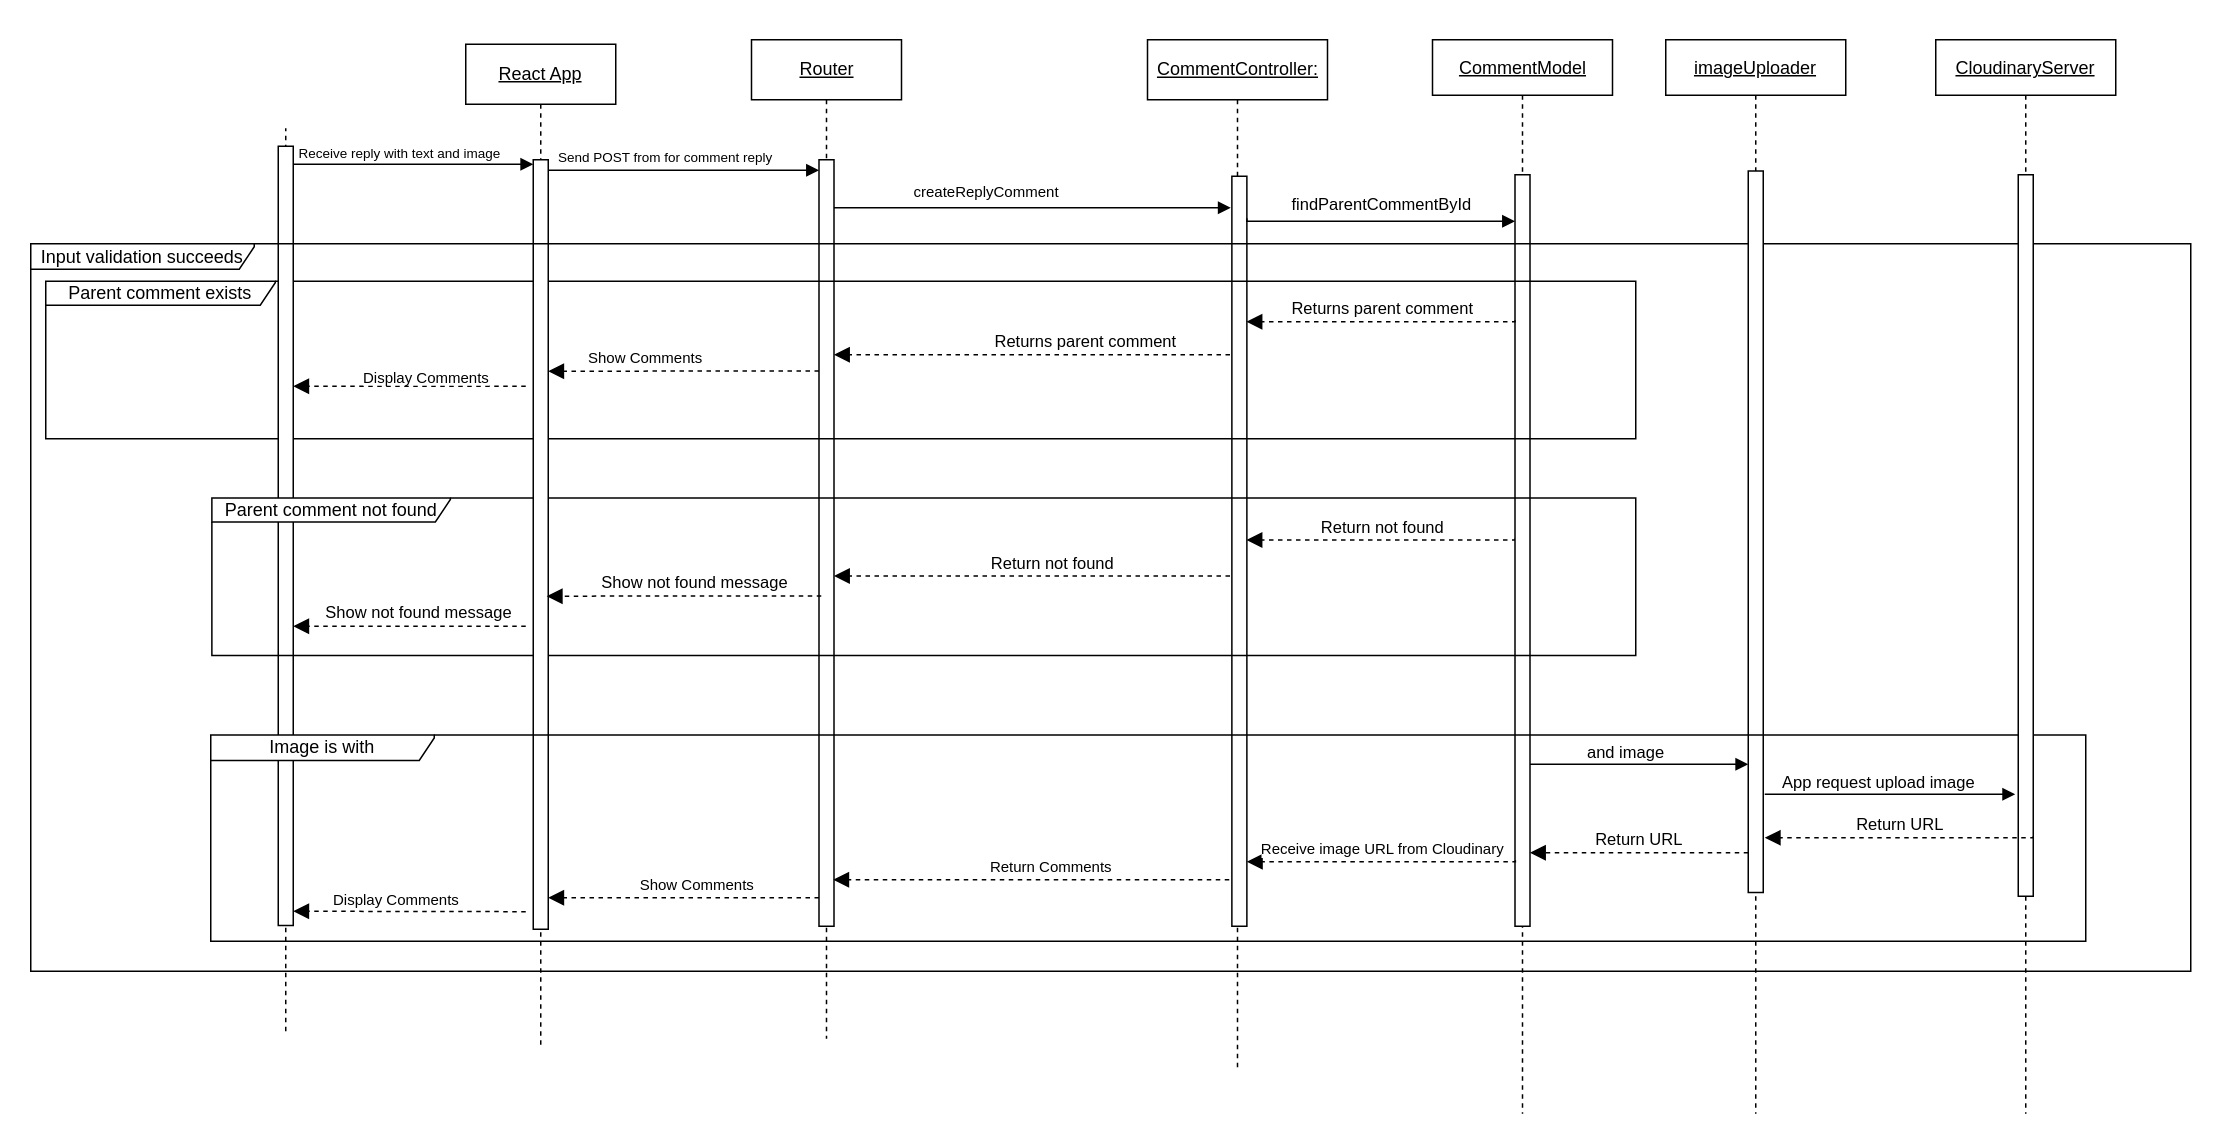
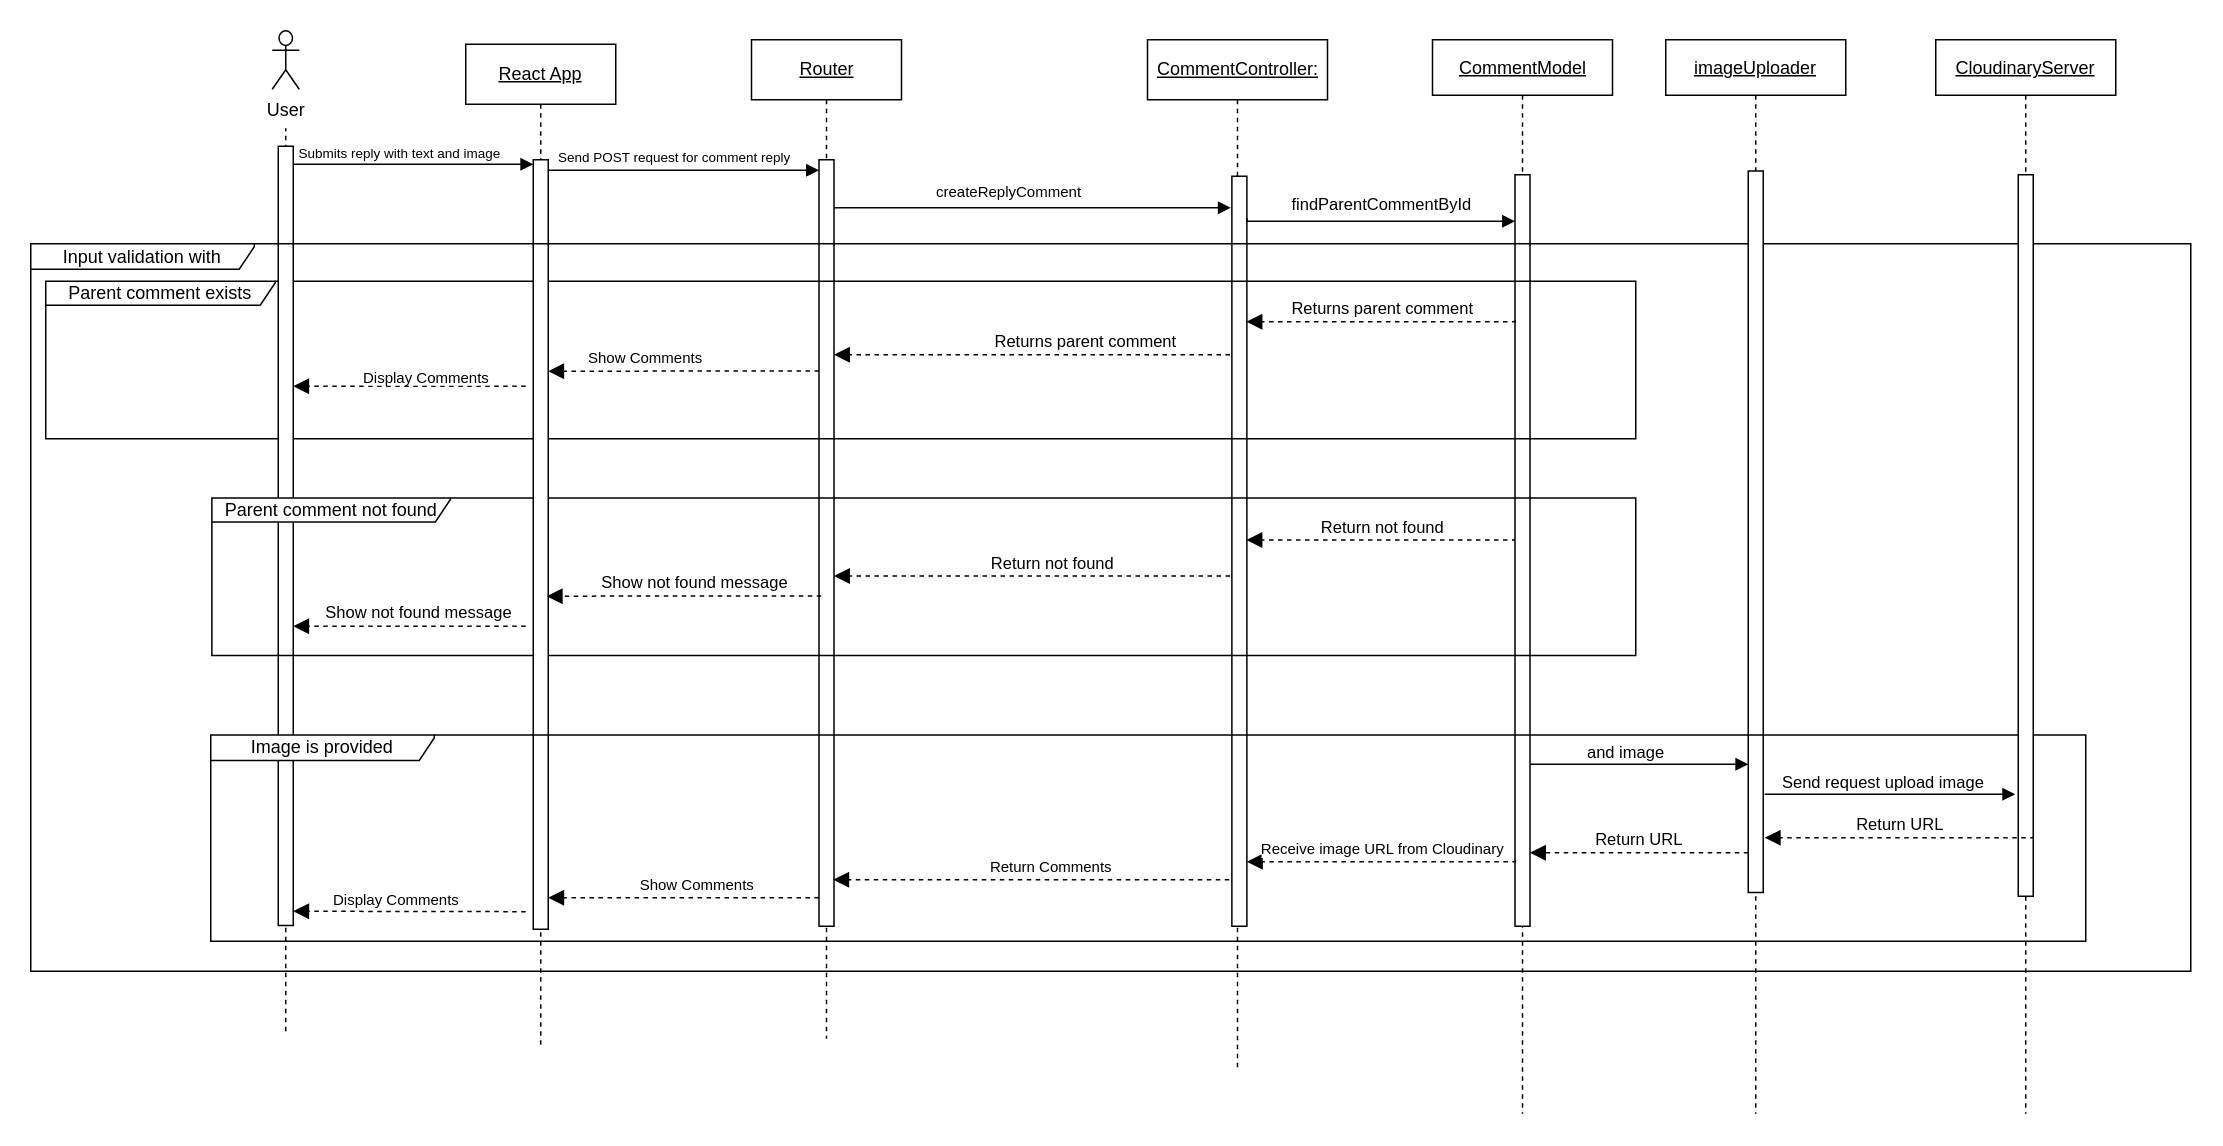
node "User": added
node "Send POST from for comment reply": label "Send POST from for comment reply" -> "Send POST request for comment reply"
node "Receive reply with text and image": label "Receive reply with text and image" -> "Submits reply with text and image"
node "createReplyComment": moved (985, 192) -> (1008, 192)
node "Input validation succeeds": label "Input validation succeeds" -> "Input validation with"
node "Image is with": label "Image is with" -> "Image is provided"
node "App request upload image": label "App request upload image" -> "Send request upload image"
